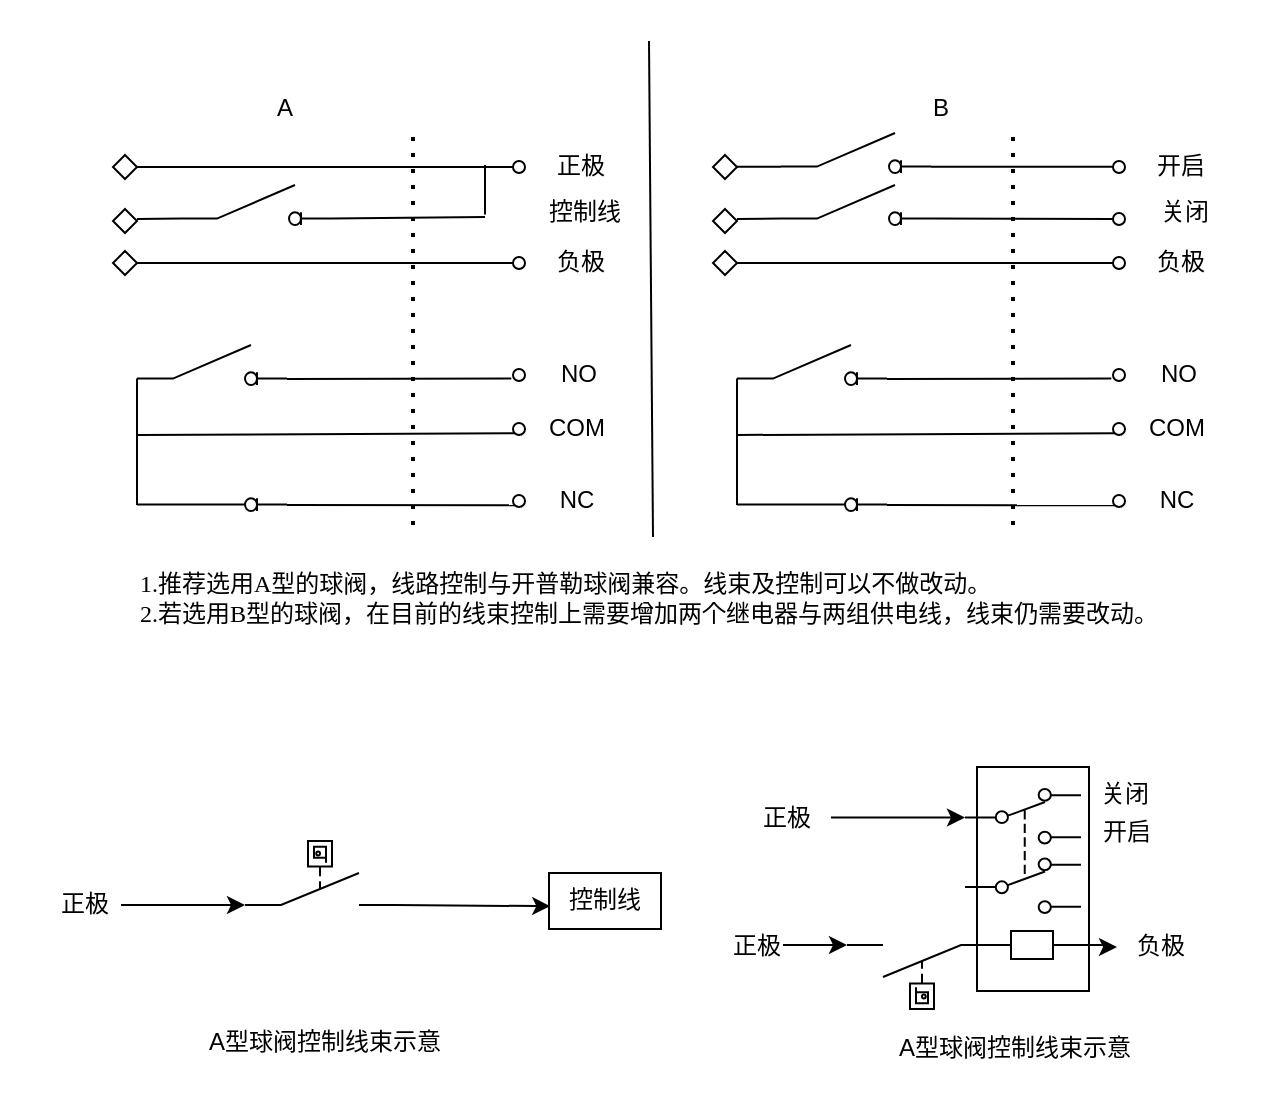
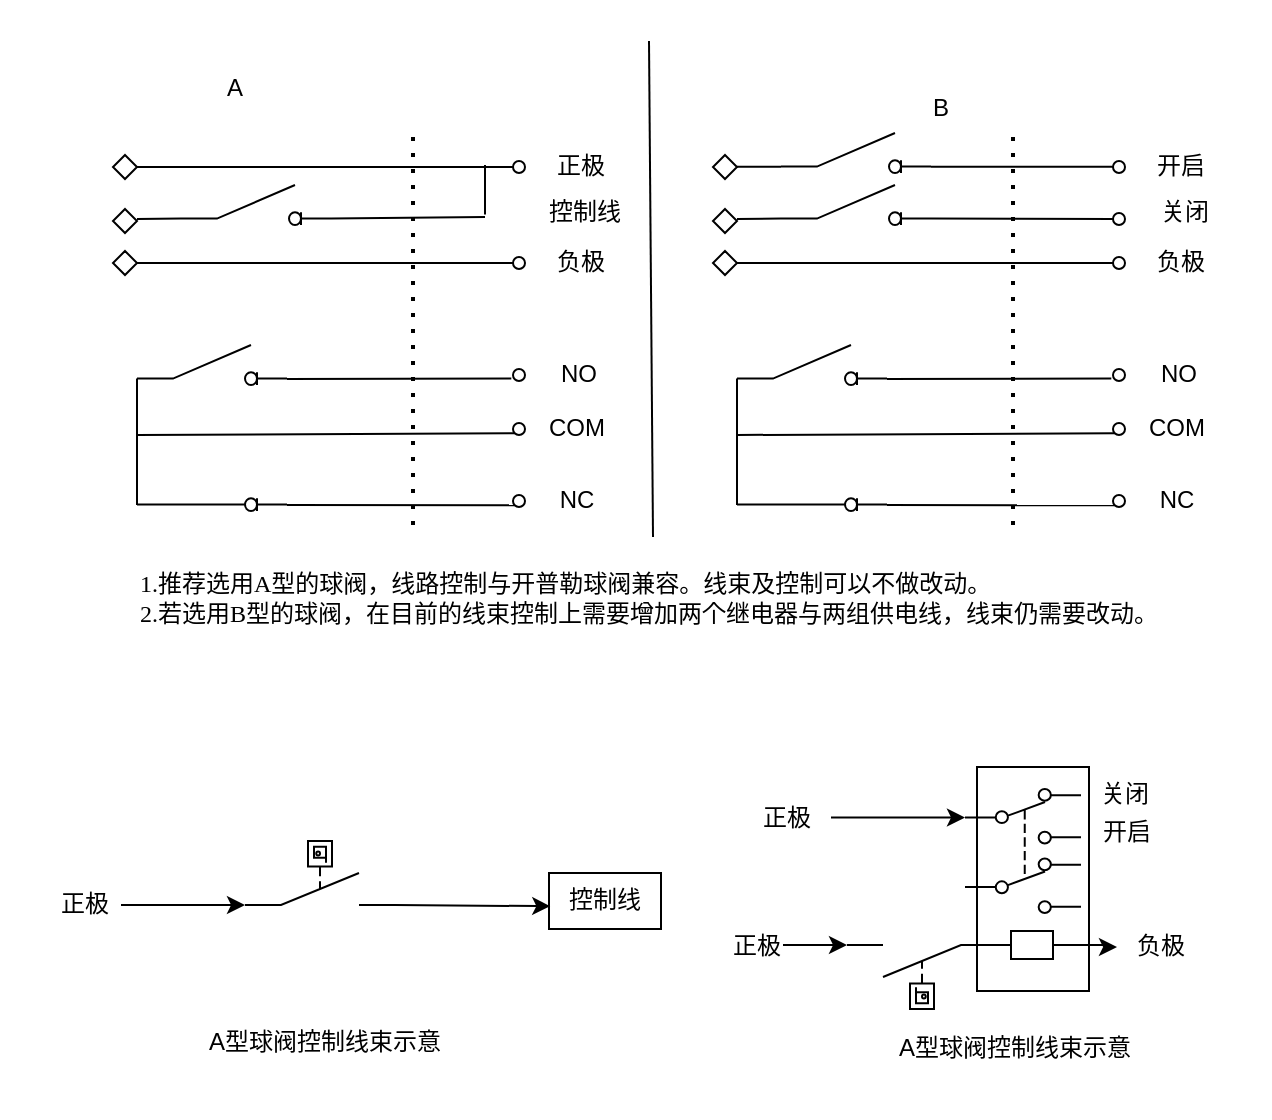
node "A": moved (285, 109) -> (235, 89)
